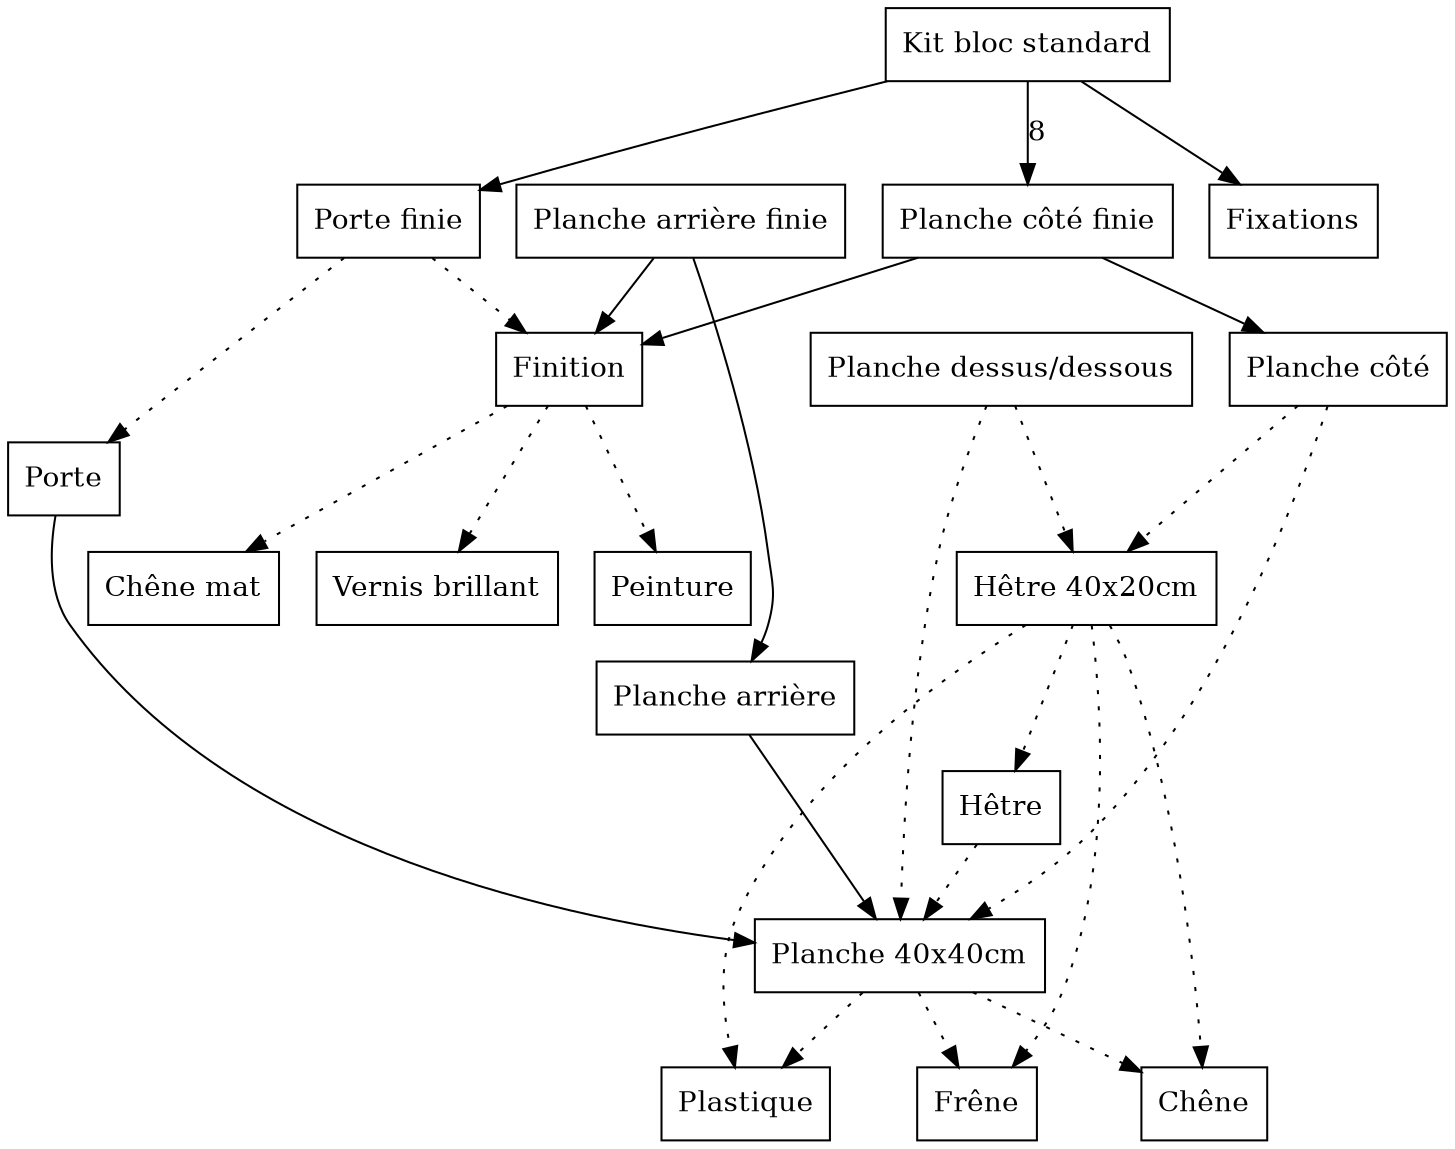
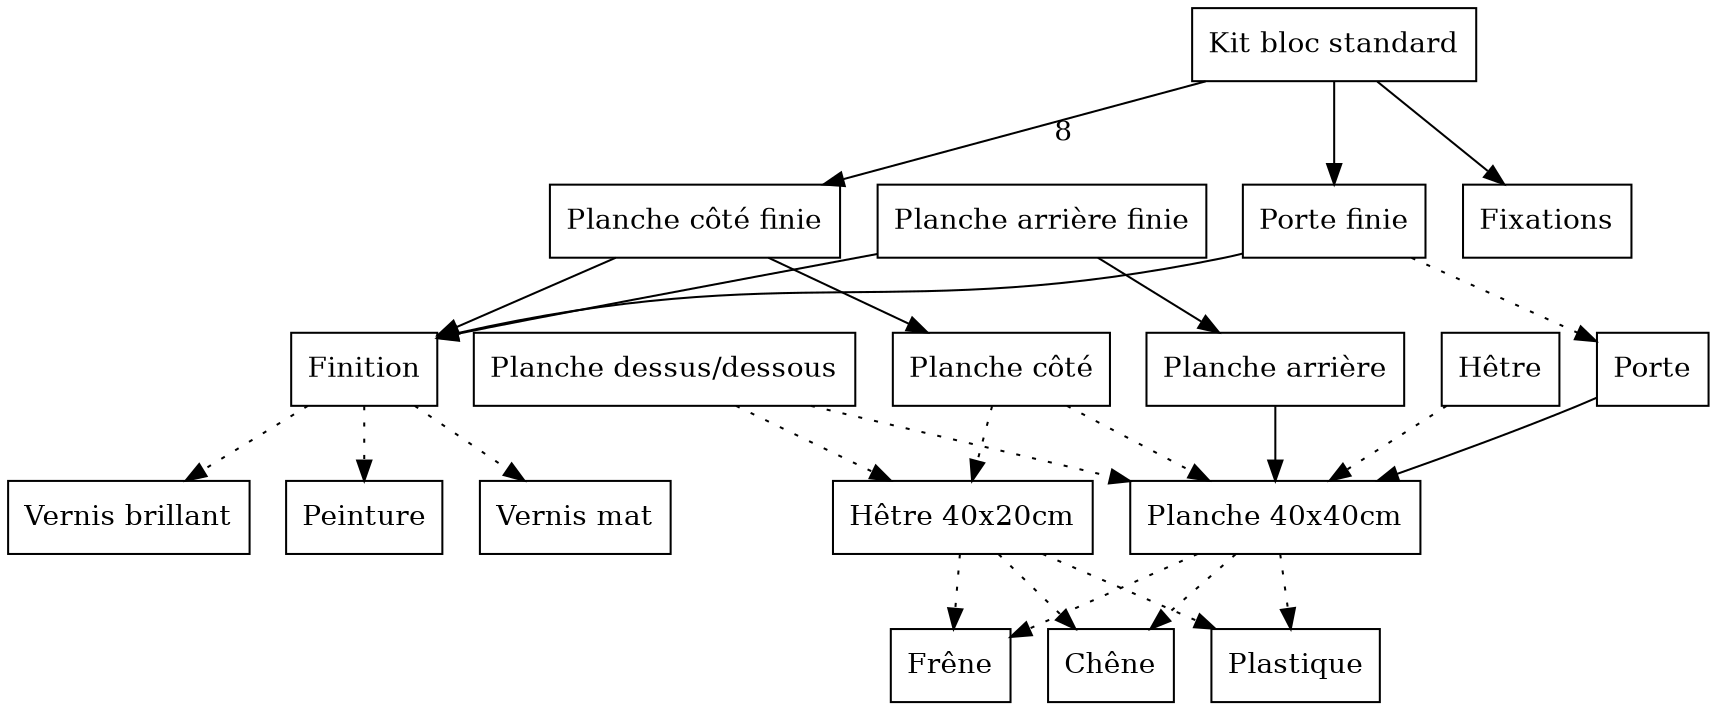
edge "Porte finie" -> "Finition": style dotted -> solid
node "Chêne mat": label "Chêne mat" -> "Vernis mat"
edge "Hêtre 40x20cm" -> "Hêtre": removed
